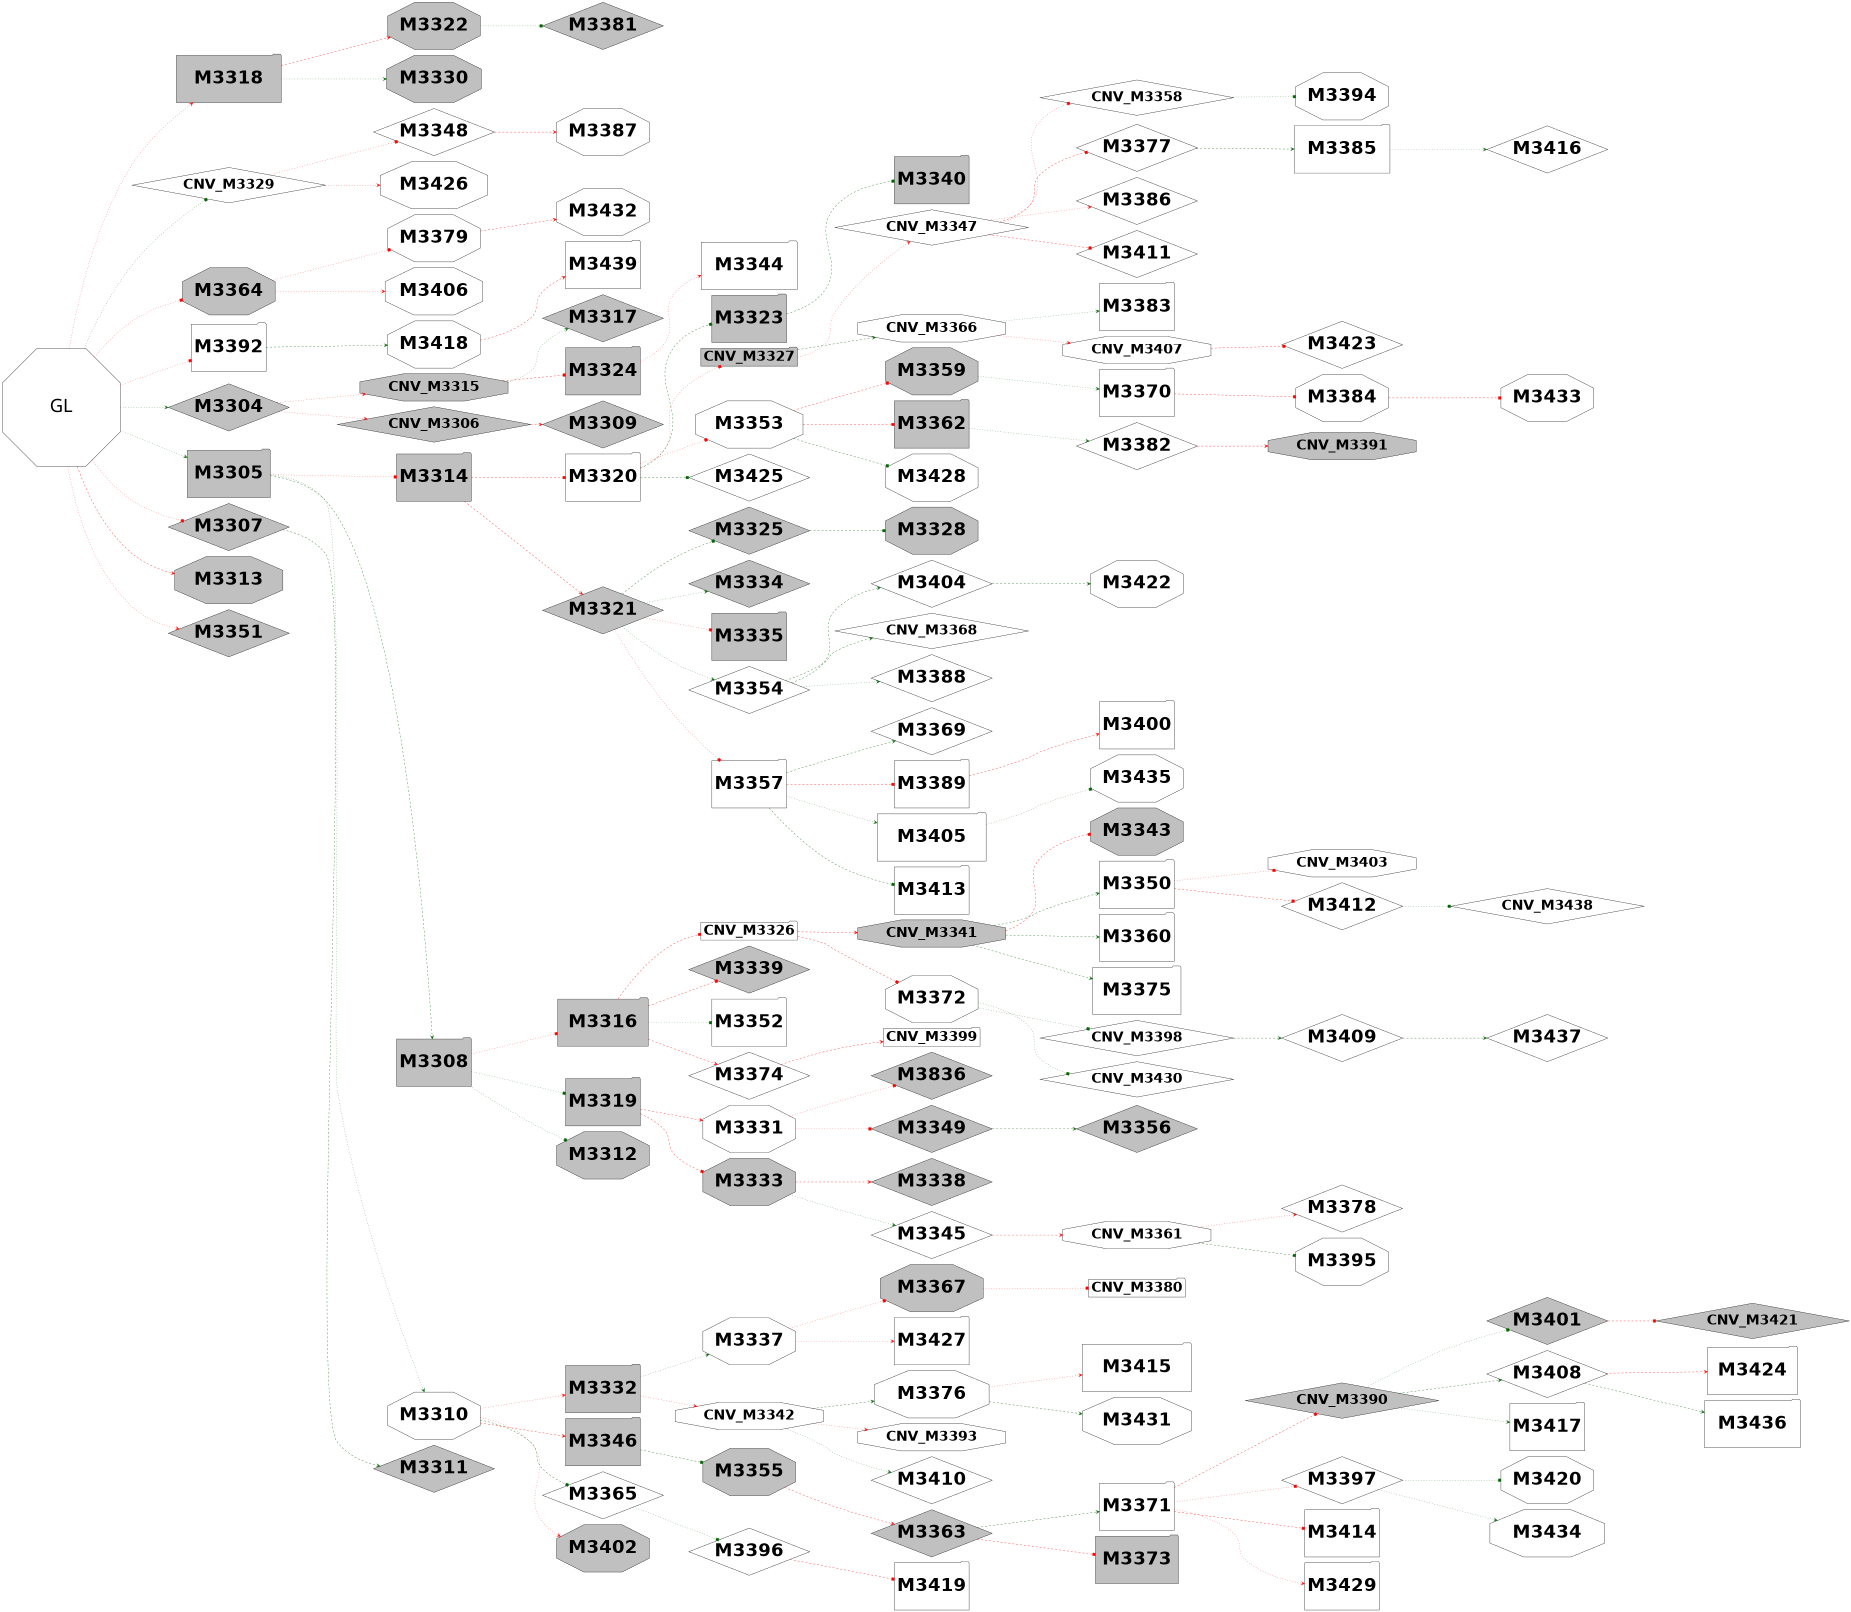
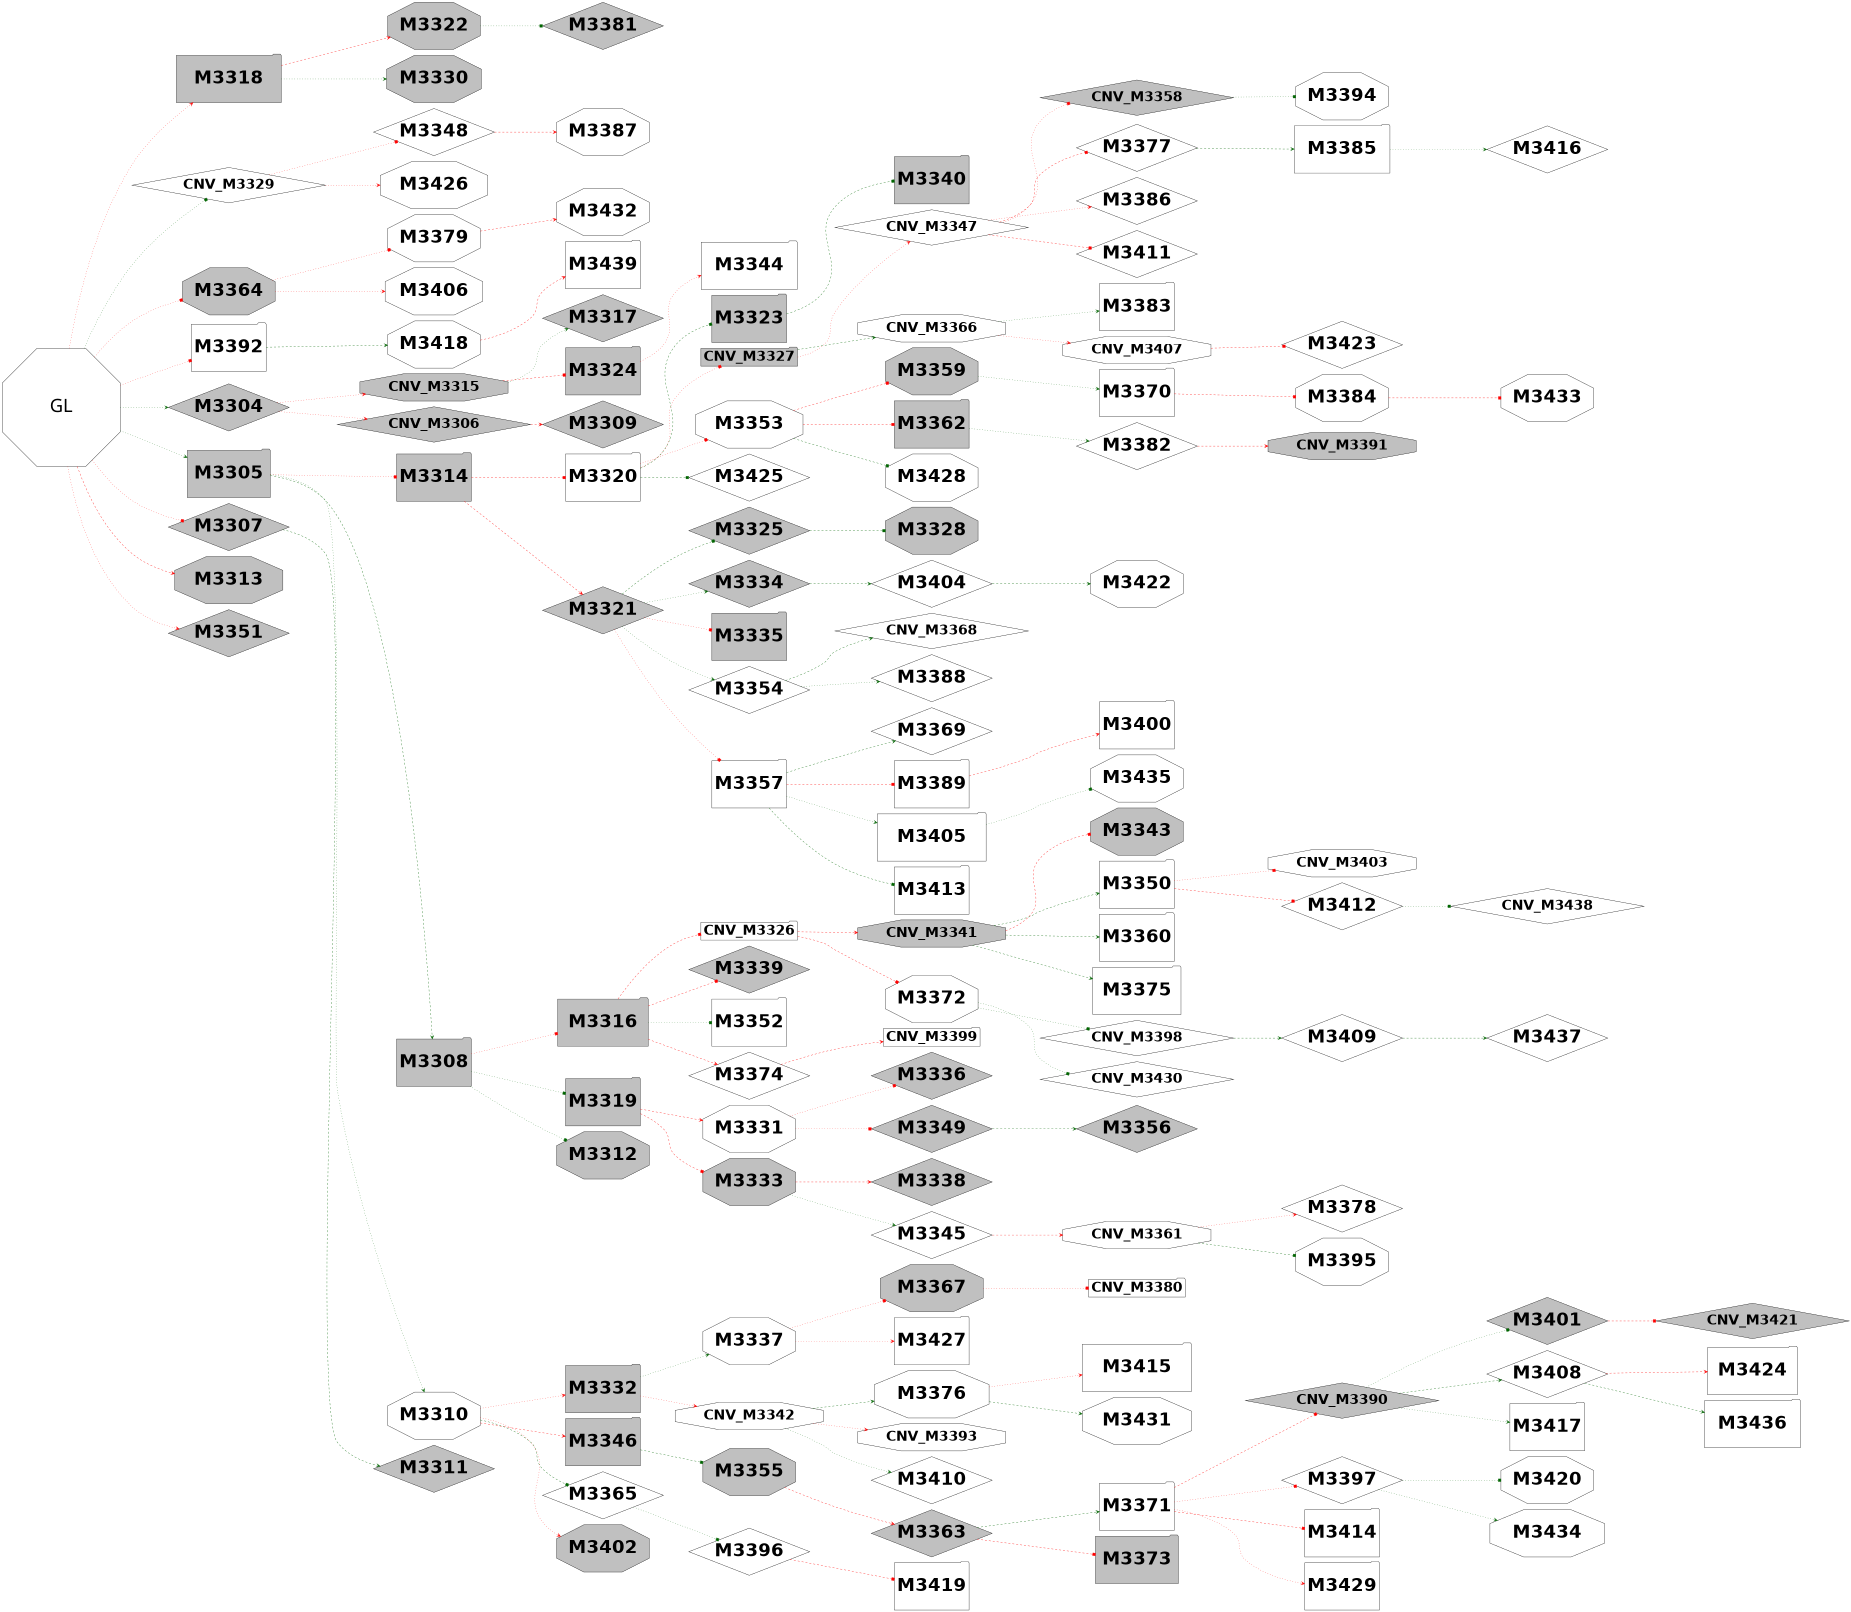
node "CNV_M3358": fillcolor white -> grey
edge "M3354" -> "M3404": now "M3334" -> "M3404"
node "M3836": label "M3836" -> "M3336"
